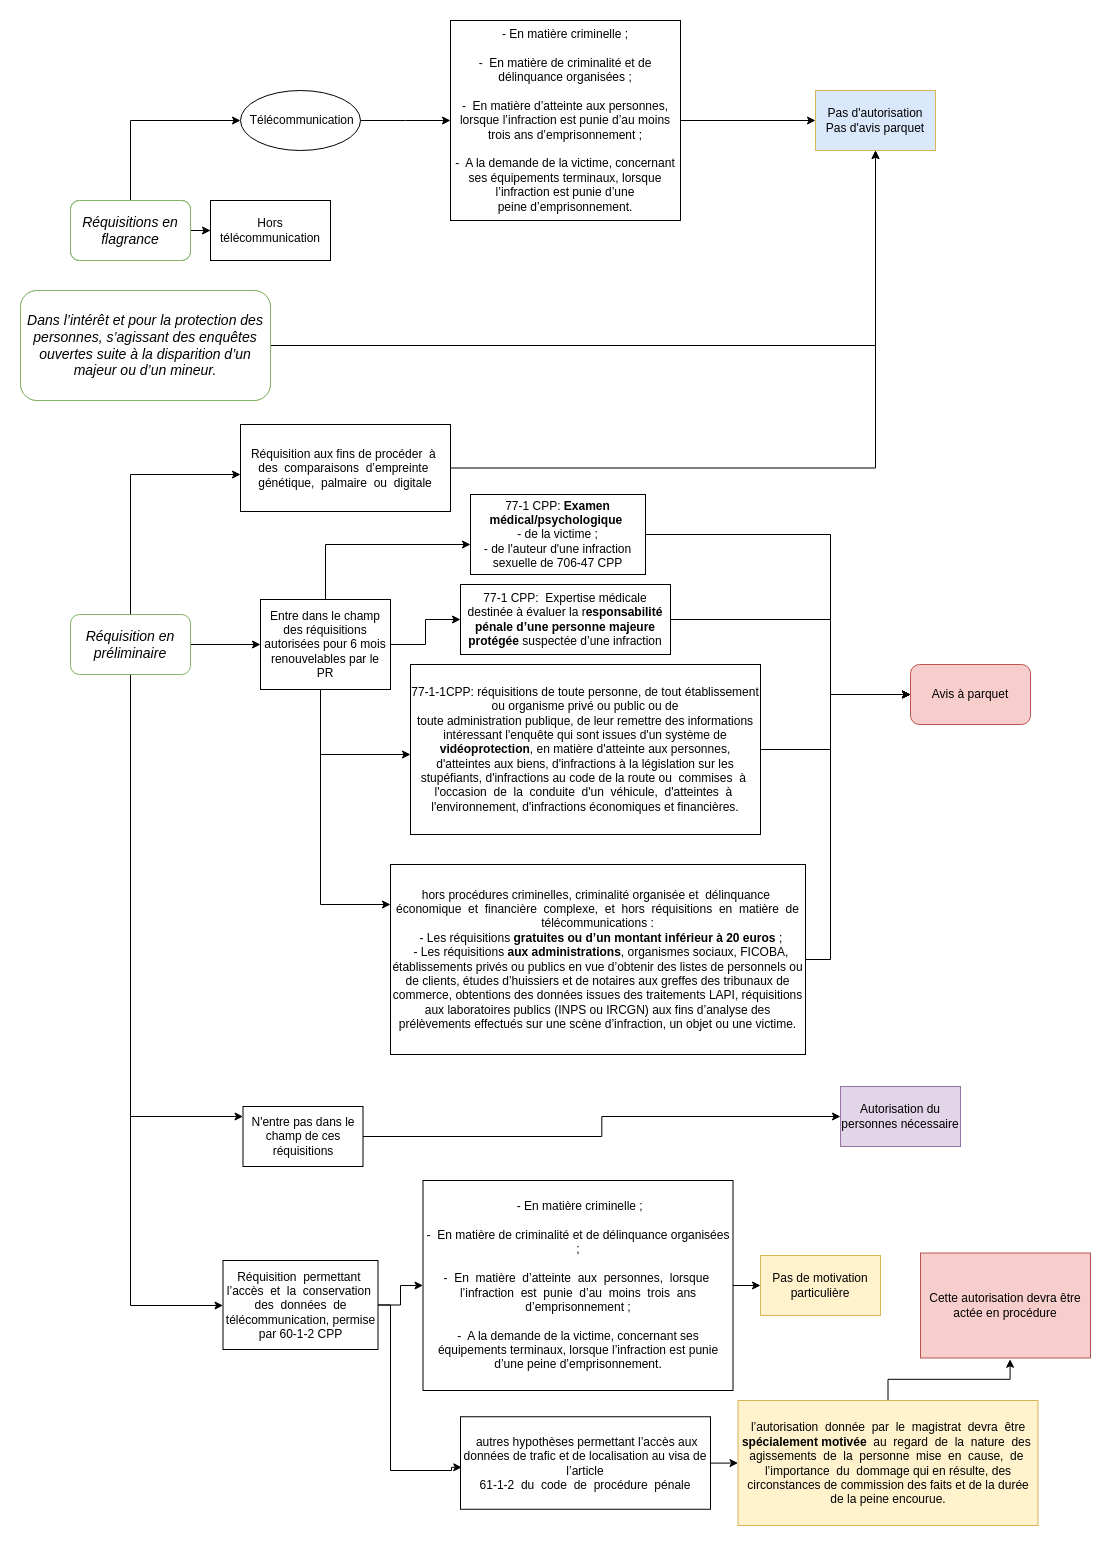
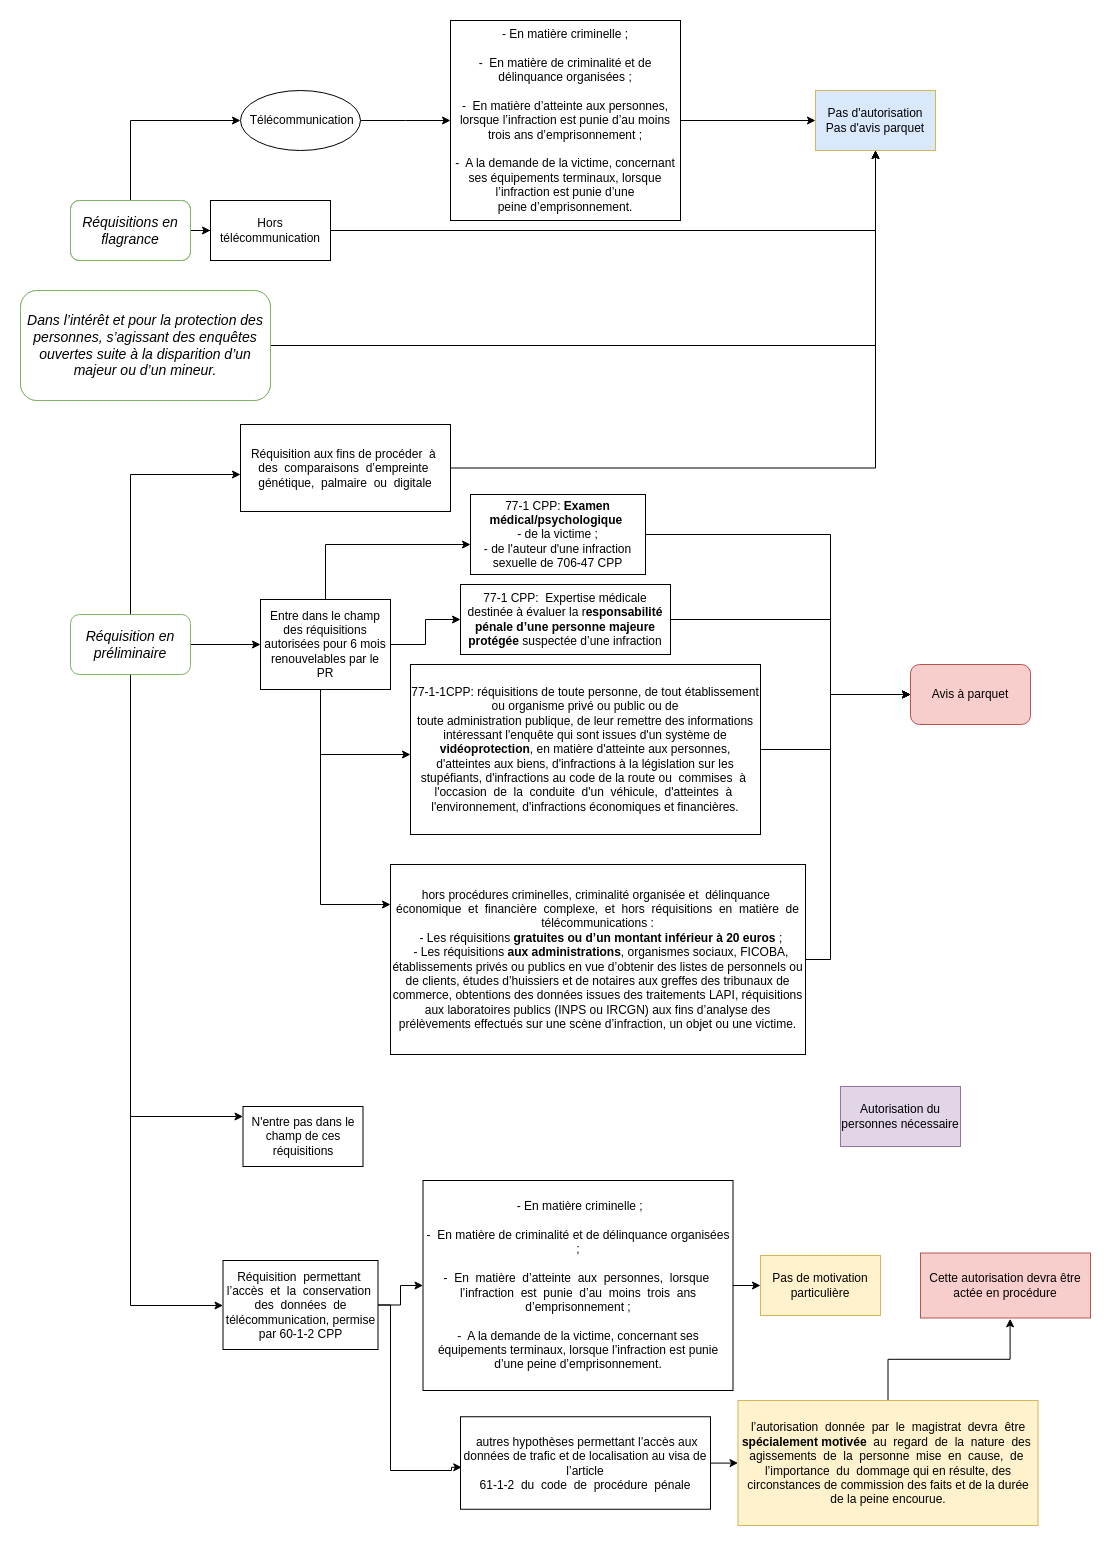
edge "Hors télécommunication" -> "Pas d'autorisation Pas d'avis parquet": added
edge "N'entre pas dans le champ de ces réquisitions" -> "Autorisation du personnes nécessaire": removed
node "Cette autorisation devra être actée en procédure": size 170x105 -> 170x65
